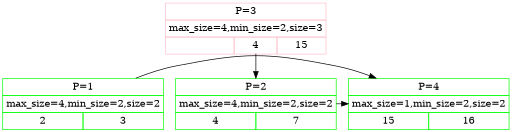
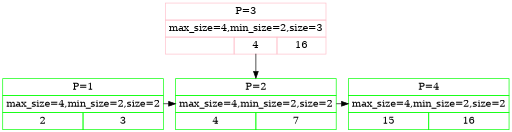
node "P=3": text "15" -> "16"
edge "P=1" -> "P=4": now "P=1" -> "P=2"
node "P=4": text "max_size=1,min_size=2,size=2" -> "max_size=4,min_size=2,size=2"
